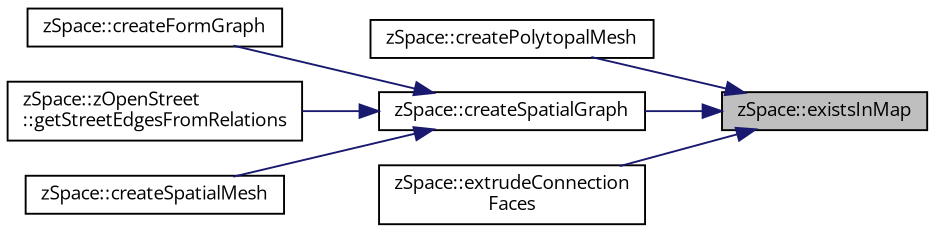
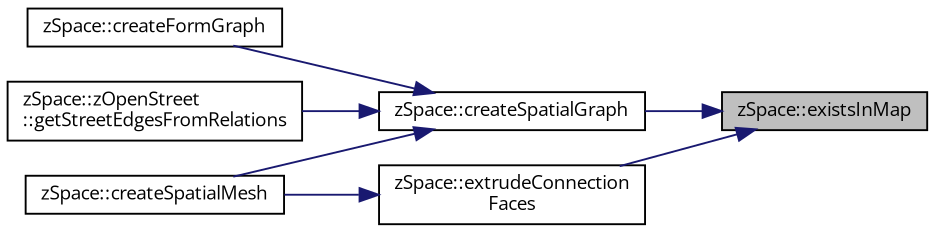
node "zSpace::createPolytopalMesh": removed
edge "zSpace::createSpatialMesh" -> "zSpace::extrudeConnection Faces": added
